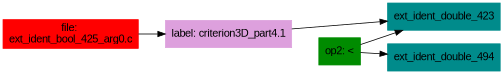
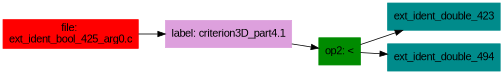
edge "label: criterion3D_part4.1" -> "ext_ident_double_423": now "label: criterion3D_part4.1" -> "op2: <"
